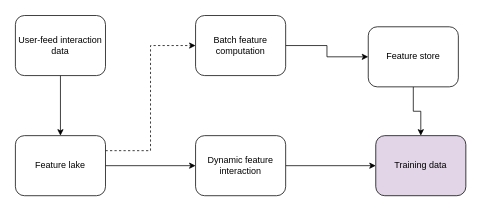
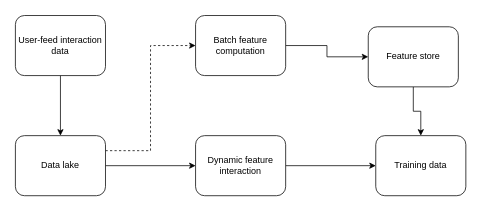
node "Feature lake": label "Feature lake" -> "Data lake"
node "Training data": fillcolor #e1d5e7 -> #ffffff
